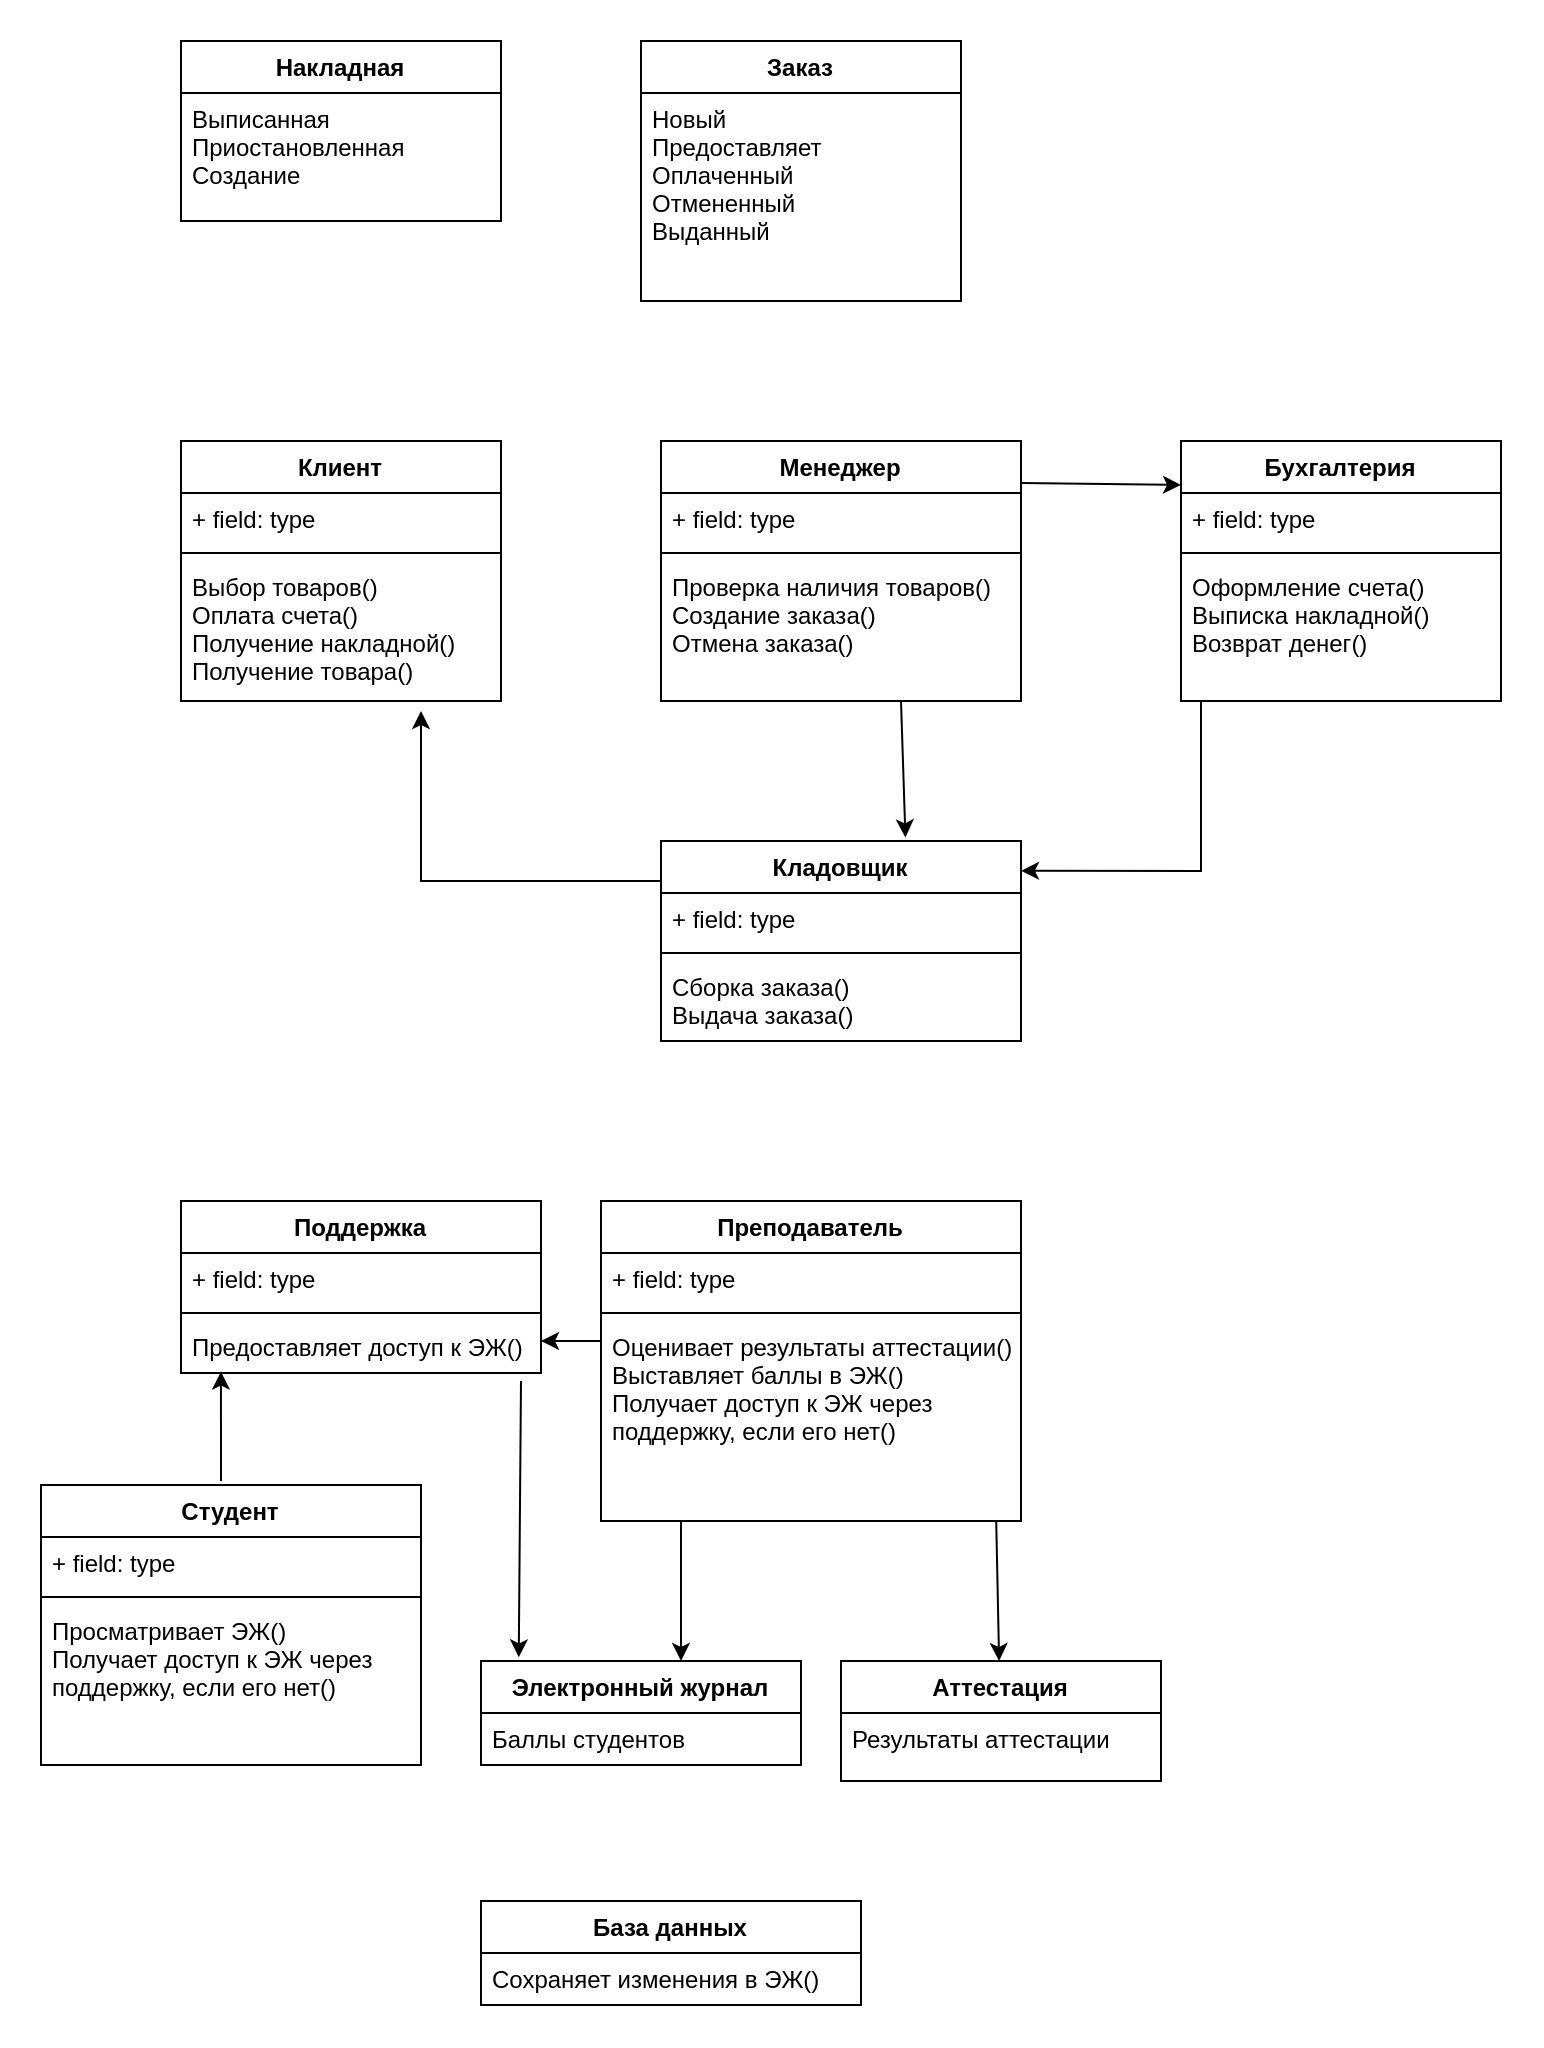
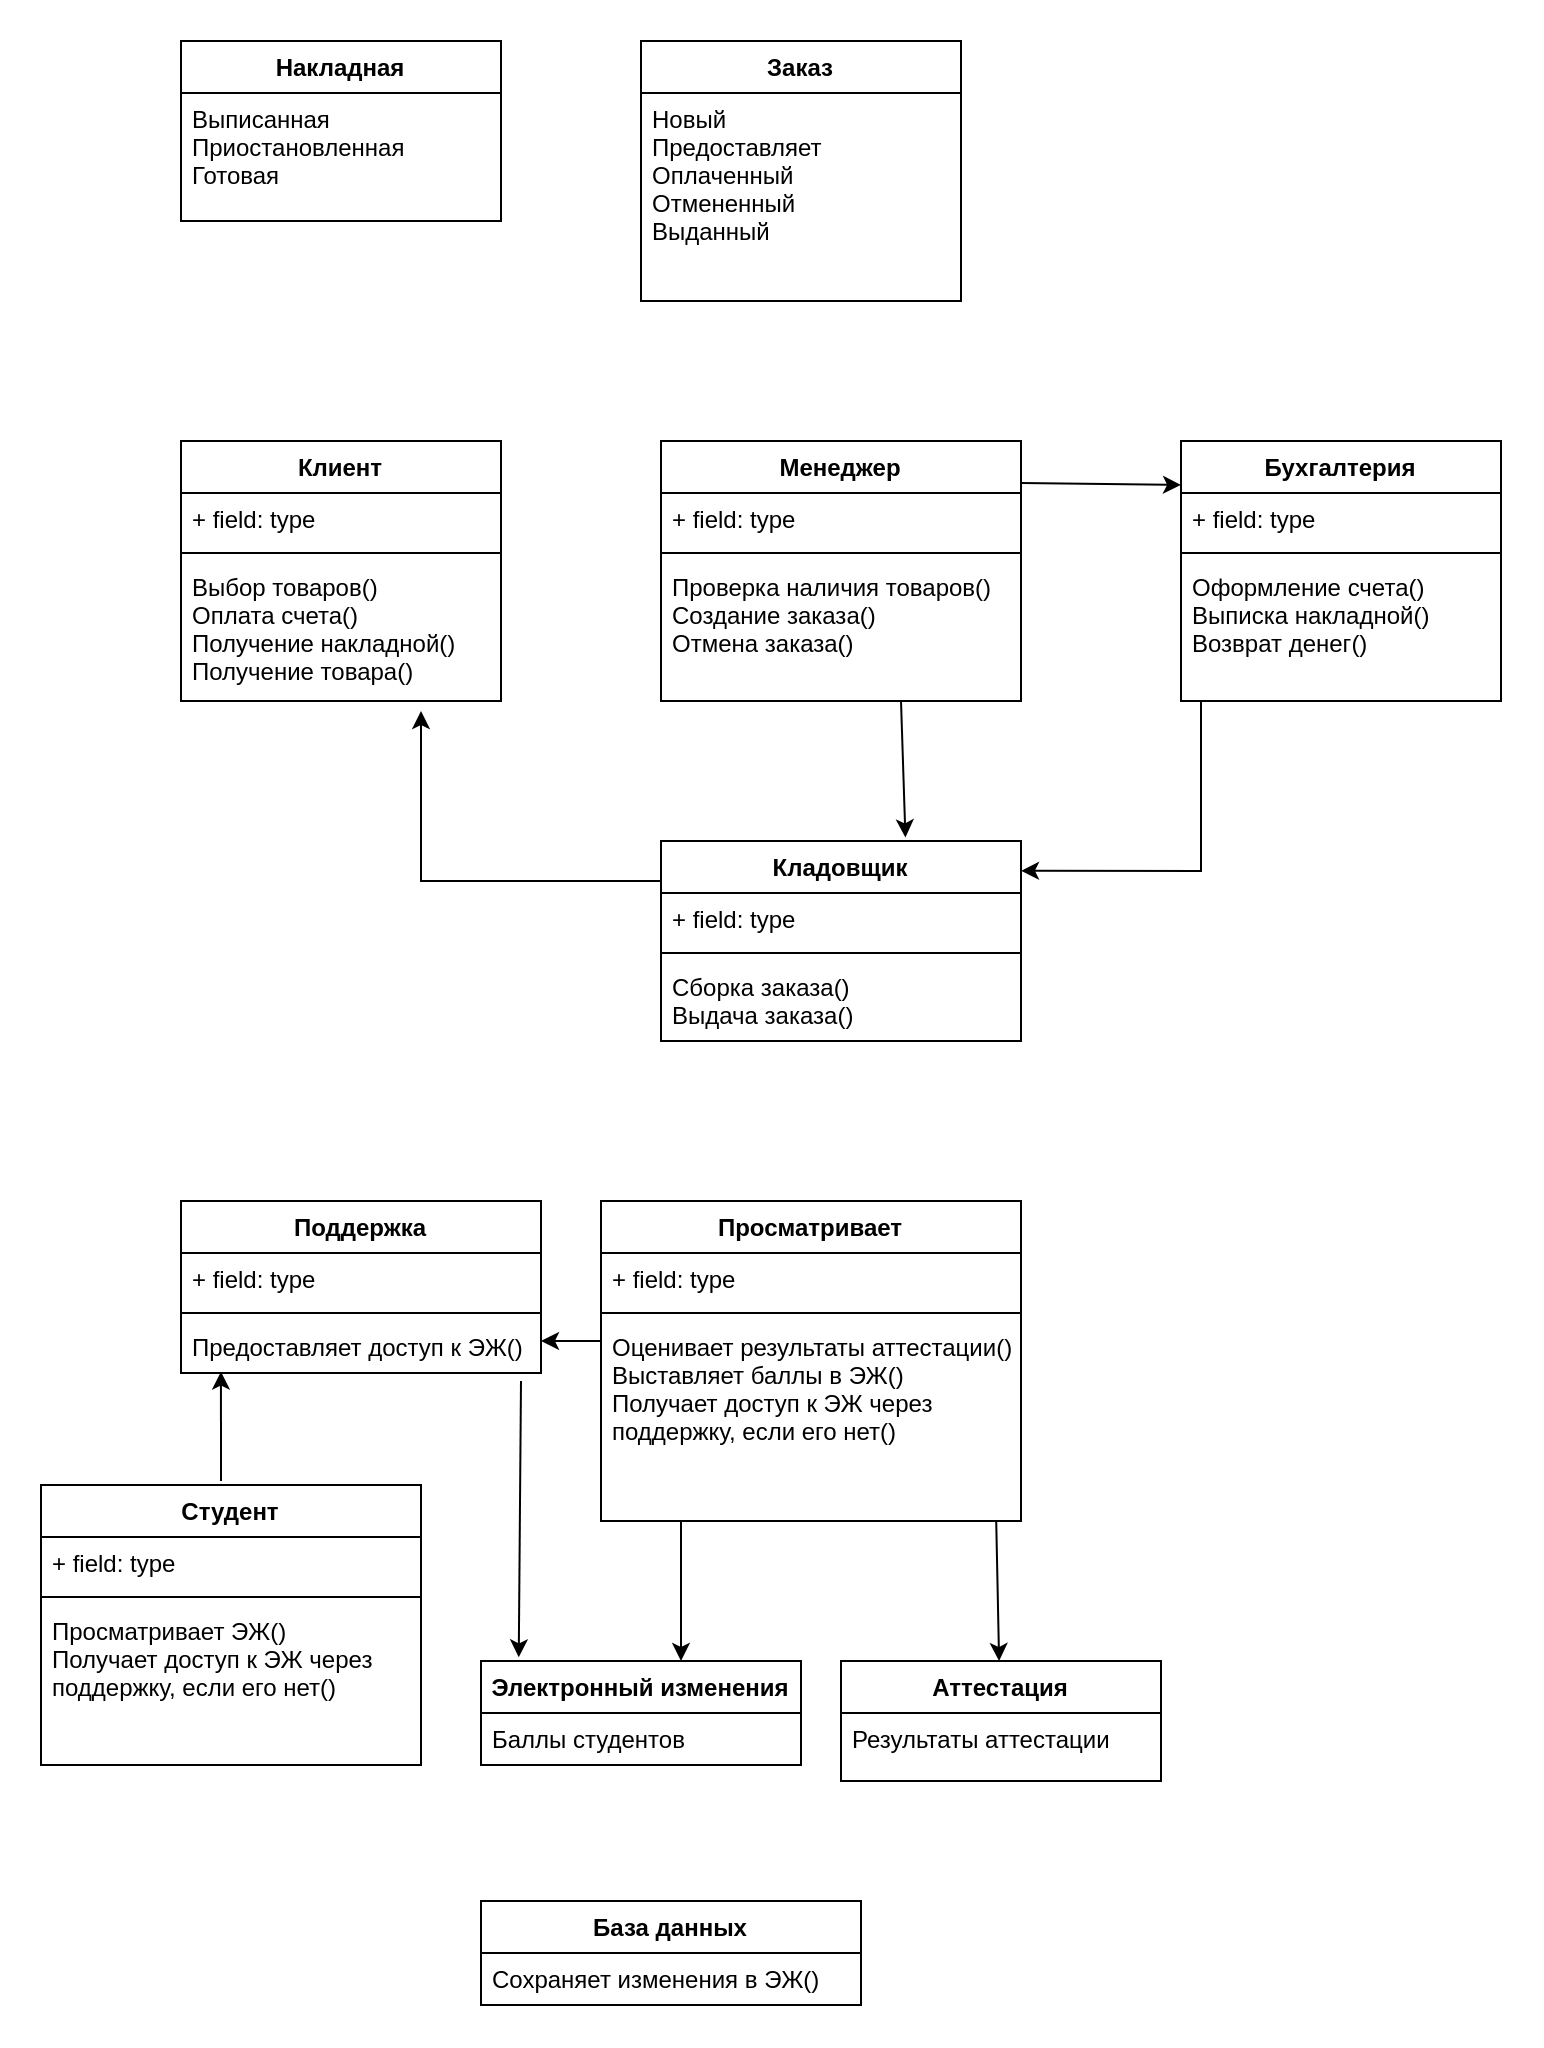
node "Выписанная Приостановленная Создание": label "Выписанная Приостановленная Создание" -> "Выписанная Приостановленная Готовая"
node "Преподаватель": label "Преподаватель" -> "Просматривает"
node "Электронный журнал": label "Электронный журнал" -> "Электронный изменения"
